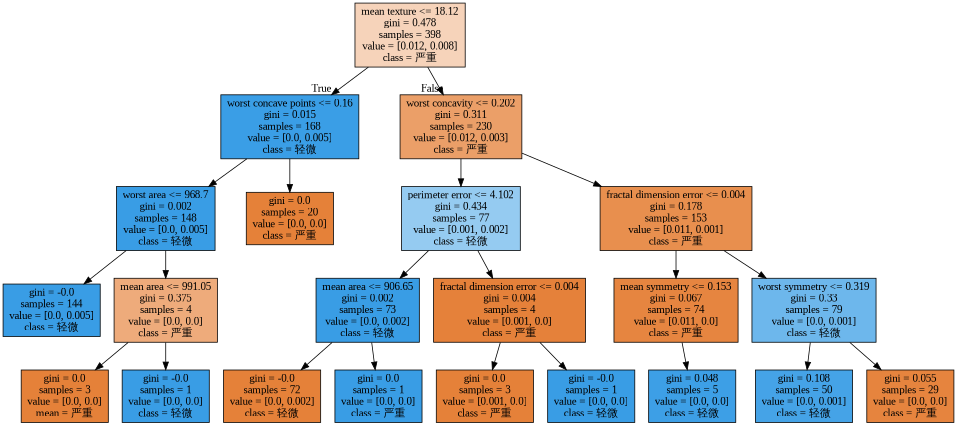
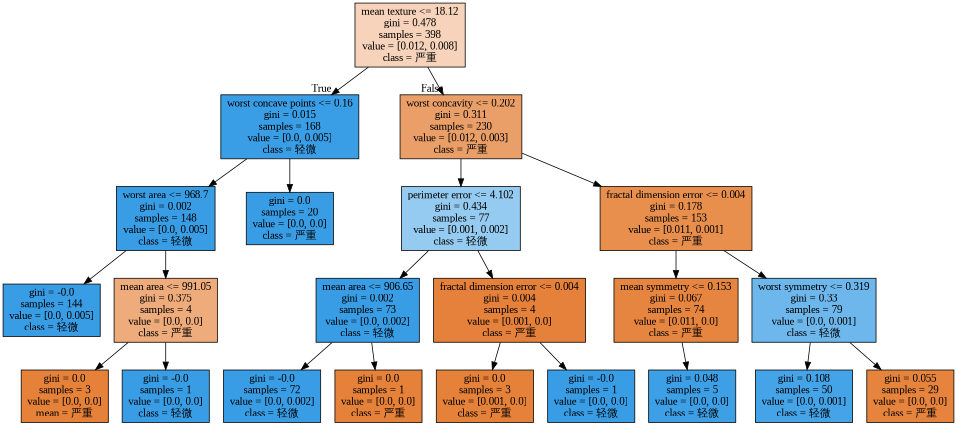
node "gini = 0.0 samples = 20 value = [0.0, 0.0] class = 严重": fillcolor #e58139ff -> #399de5ff
node "gini = -0.0 samples = 72 value = [0.0, 0.002] class = 轻微": fillcolor #e58139ff -> #399de5ff
node "gini = 0.0 samples = 1 value = [0.0, 0.0] class = 严重": fillcolor #399de5ff -> #e58139ff
